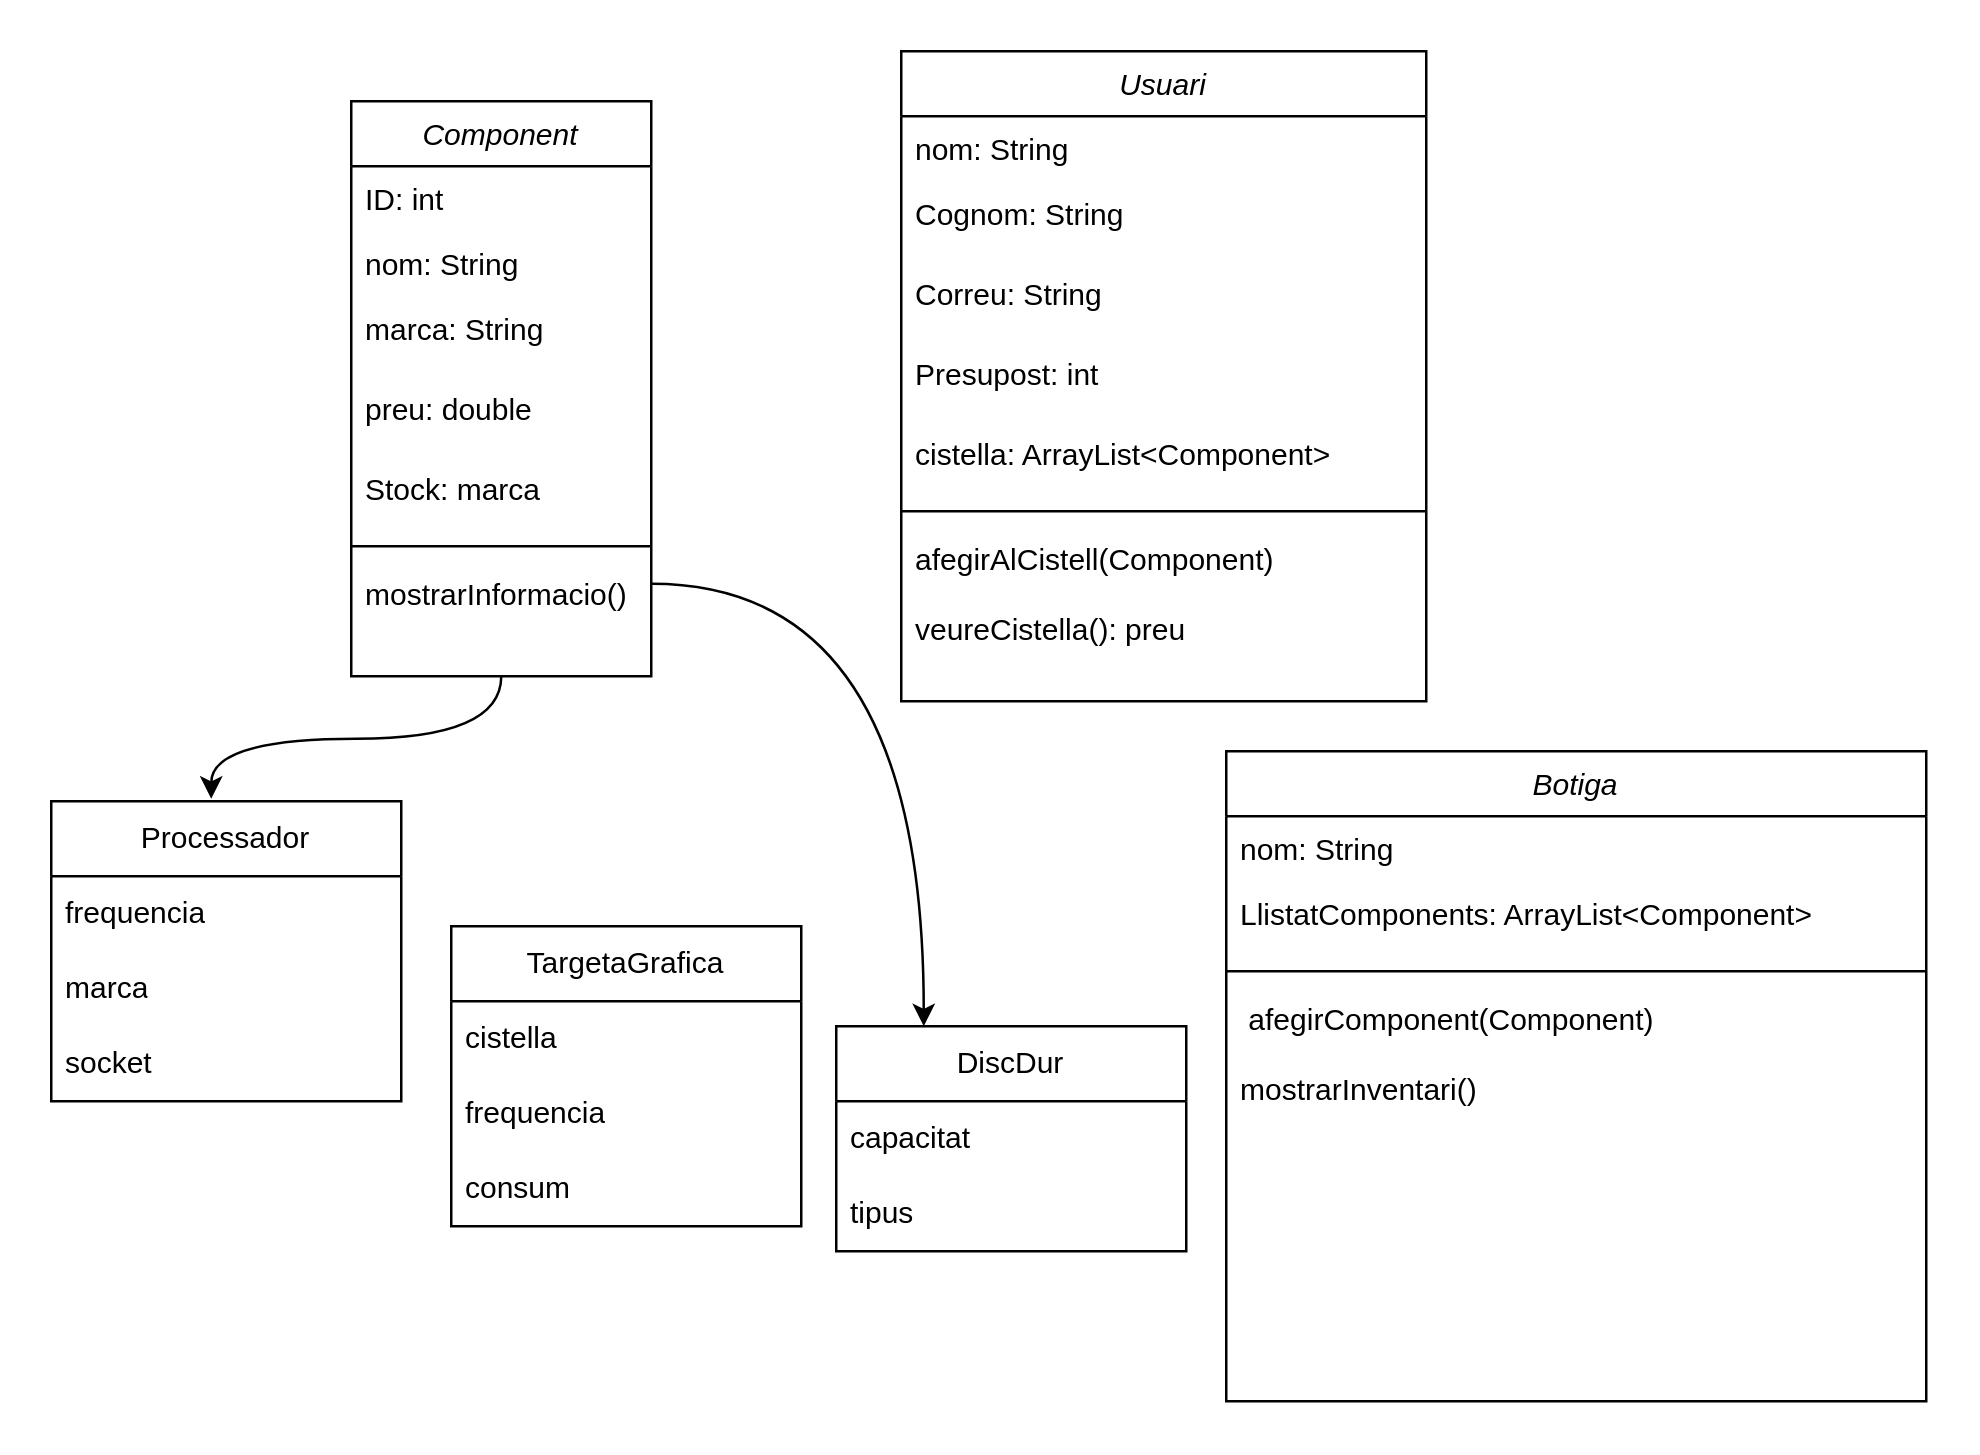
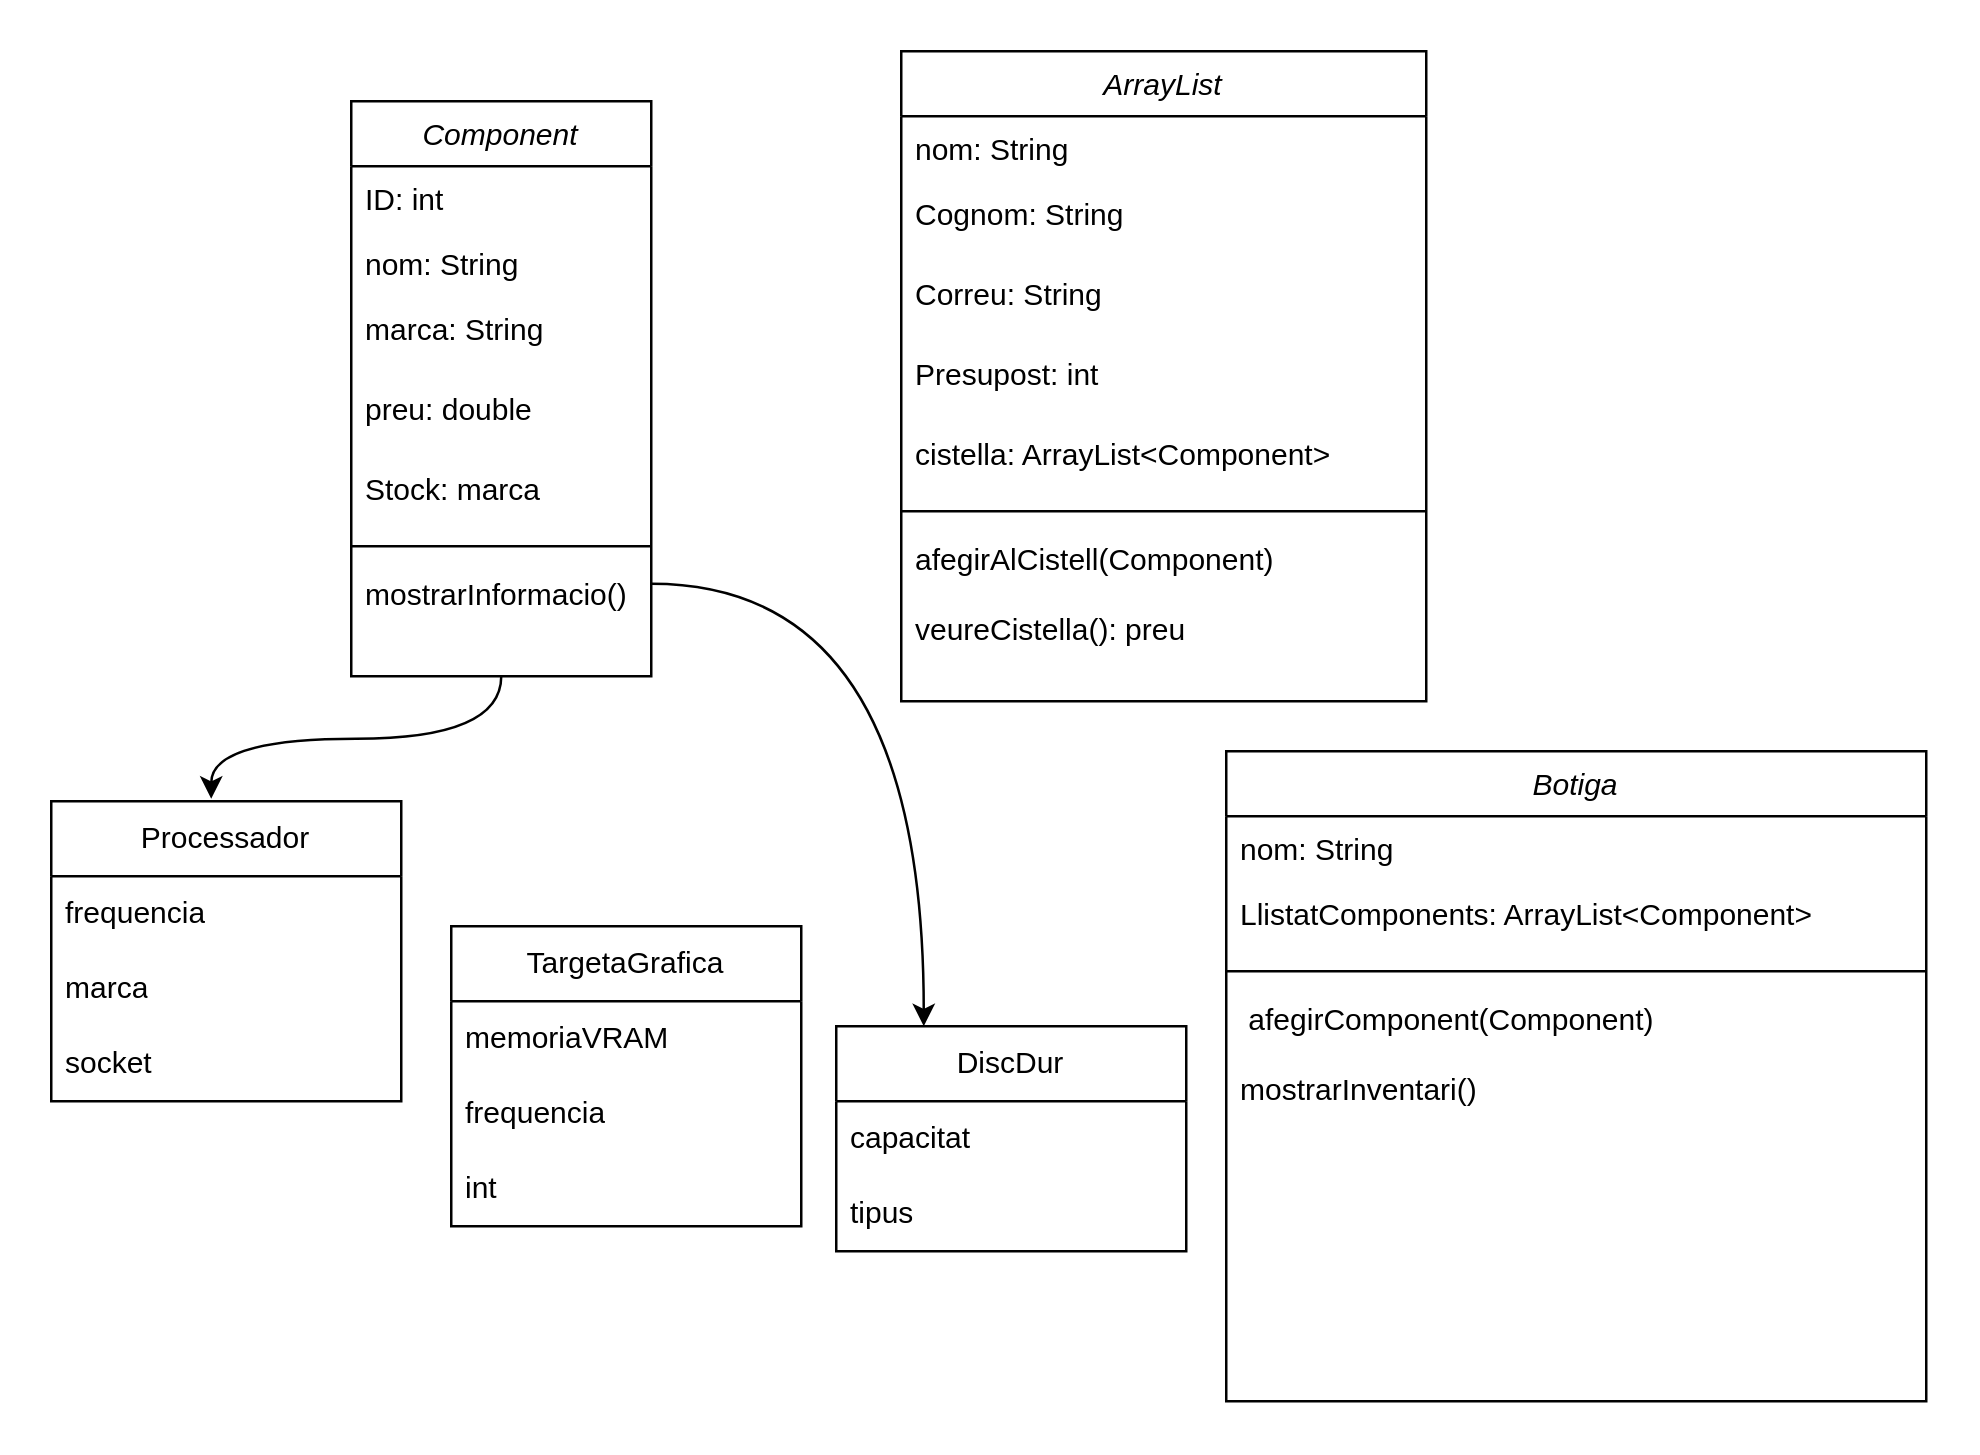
node "Usuari": label "Usuari" -> "ArrayList"
node "cistella": label "cistella" -> "memoriaVRAM"
node "consum": label "consum" -> "int"
